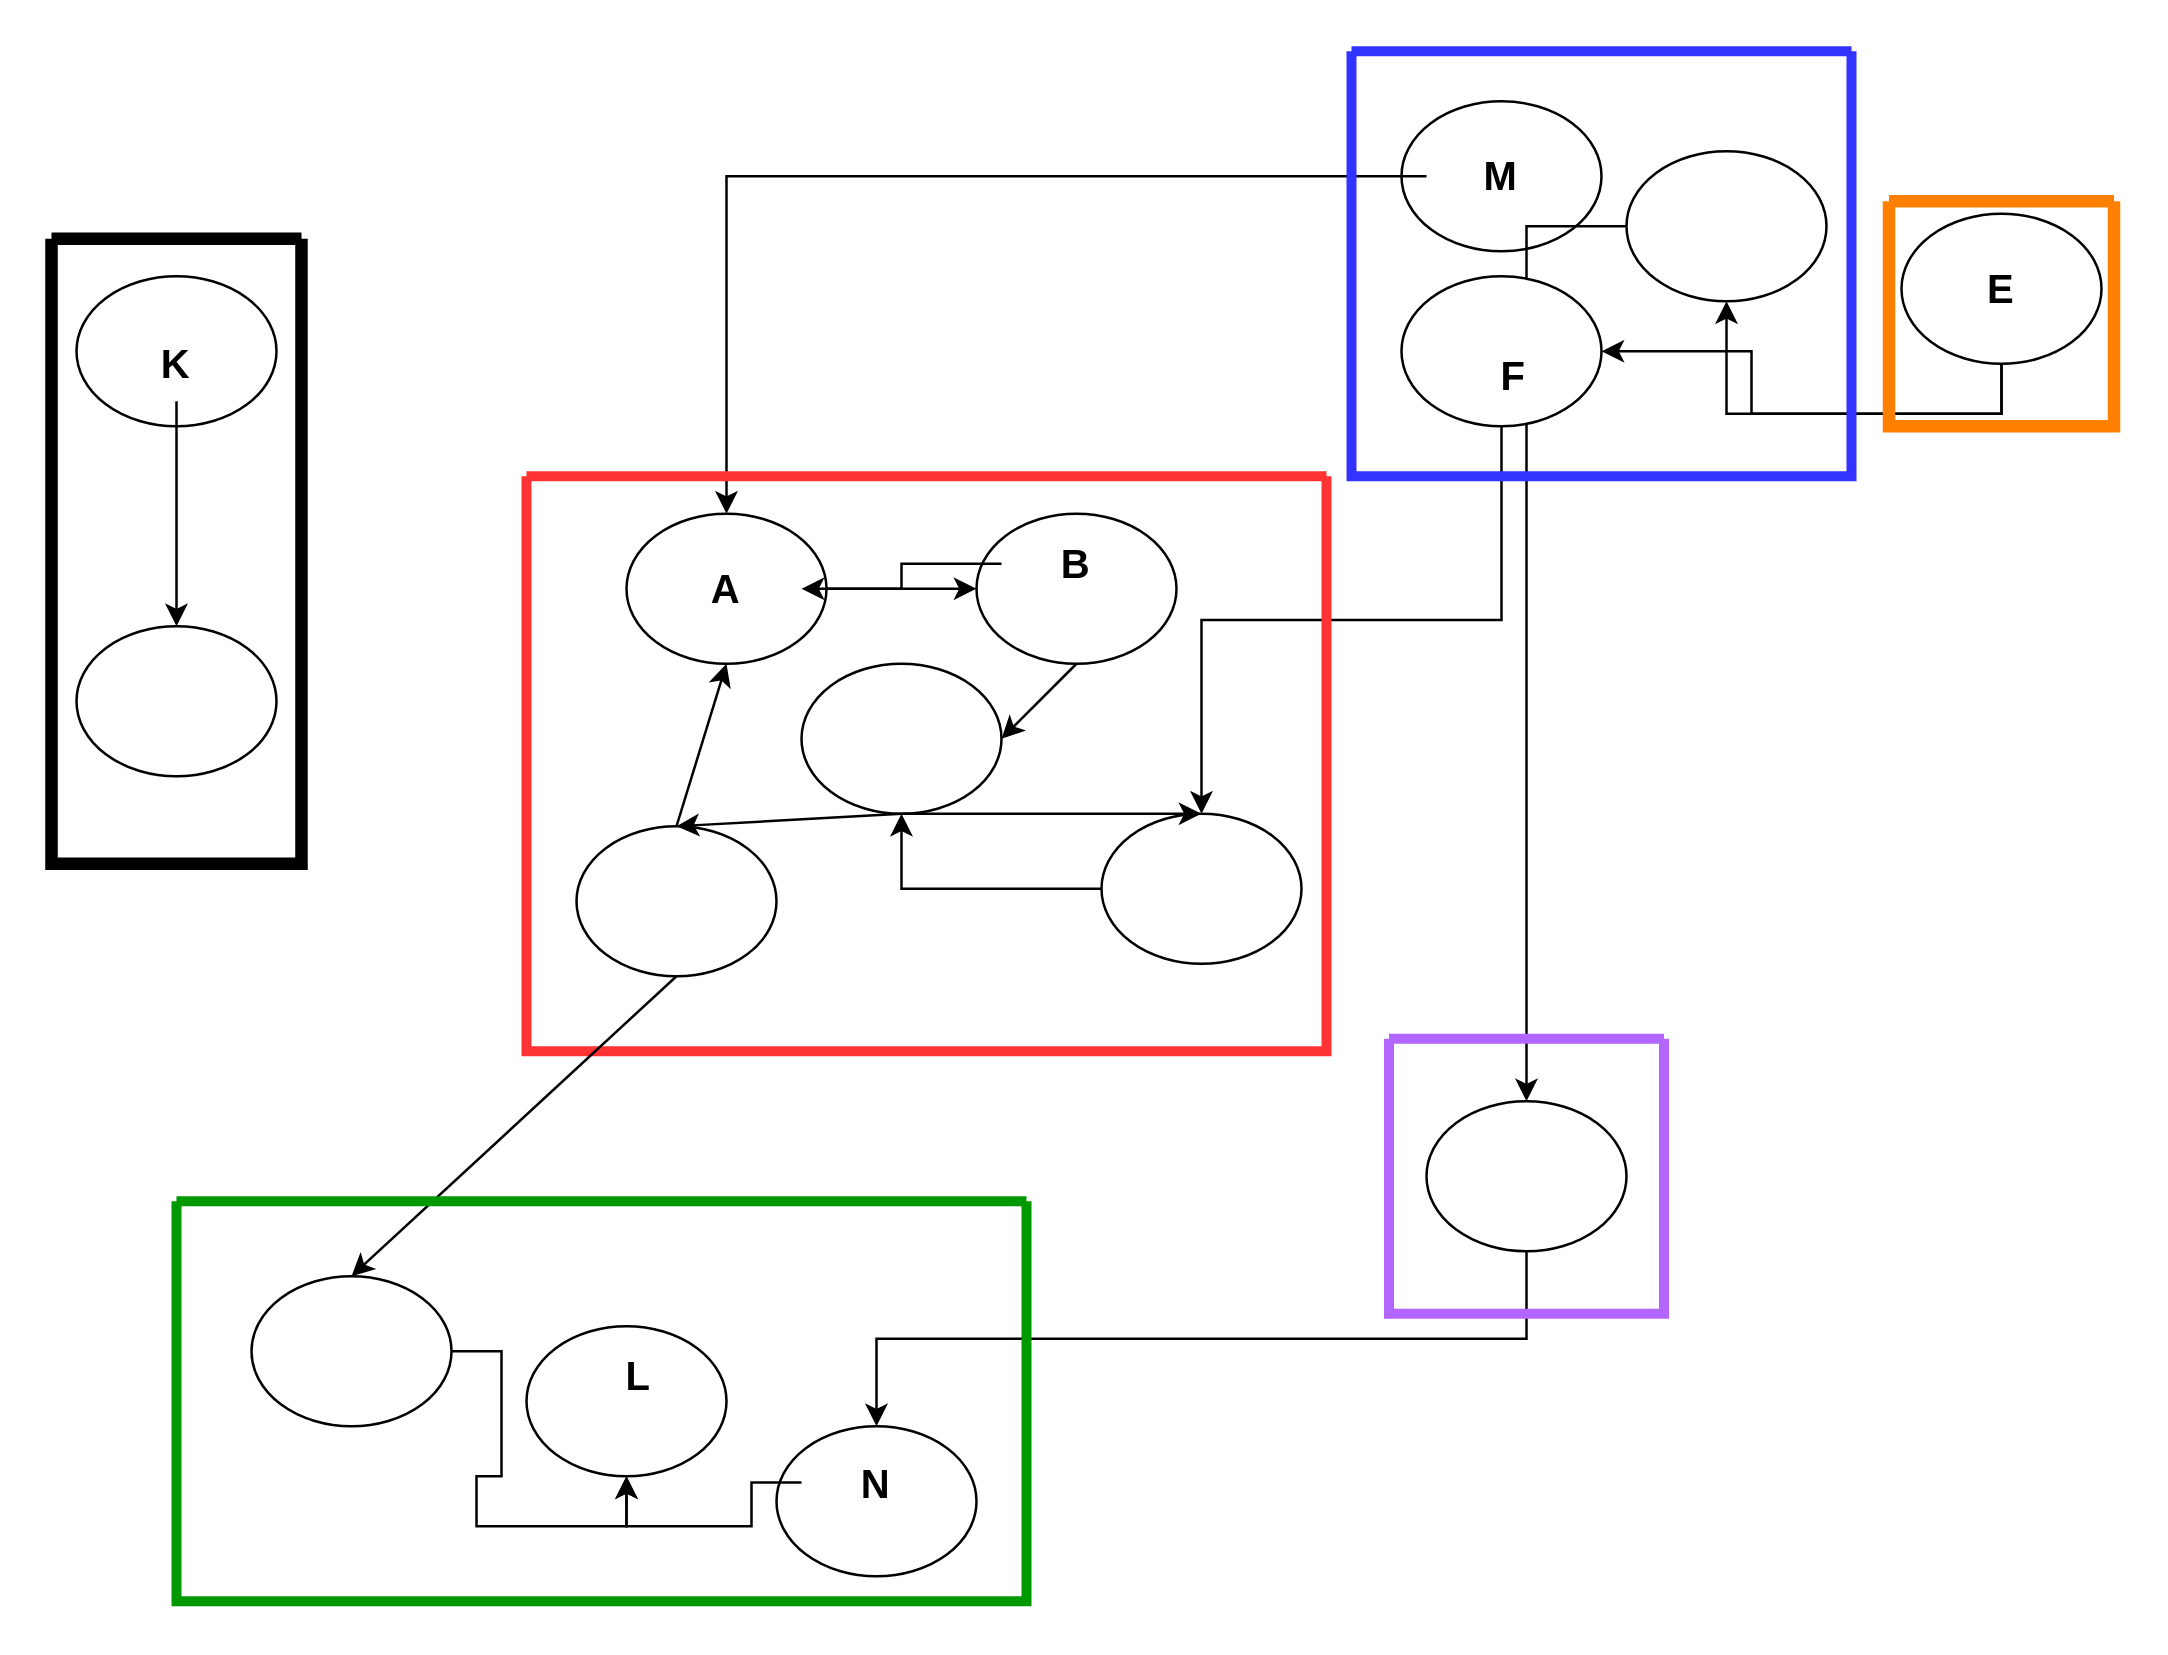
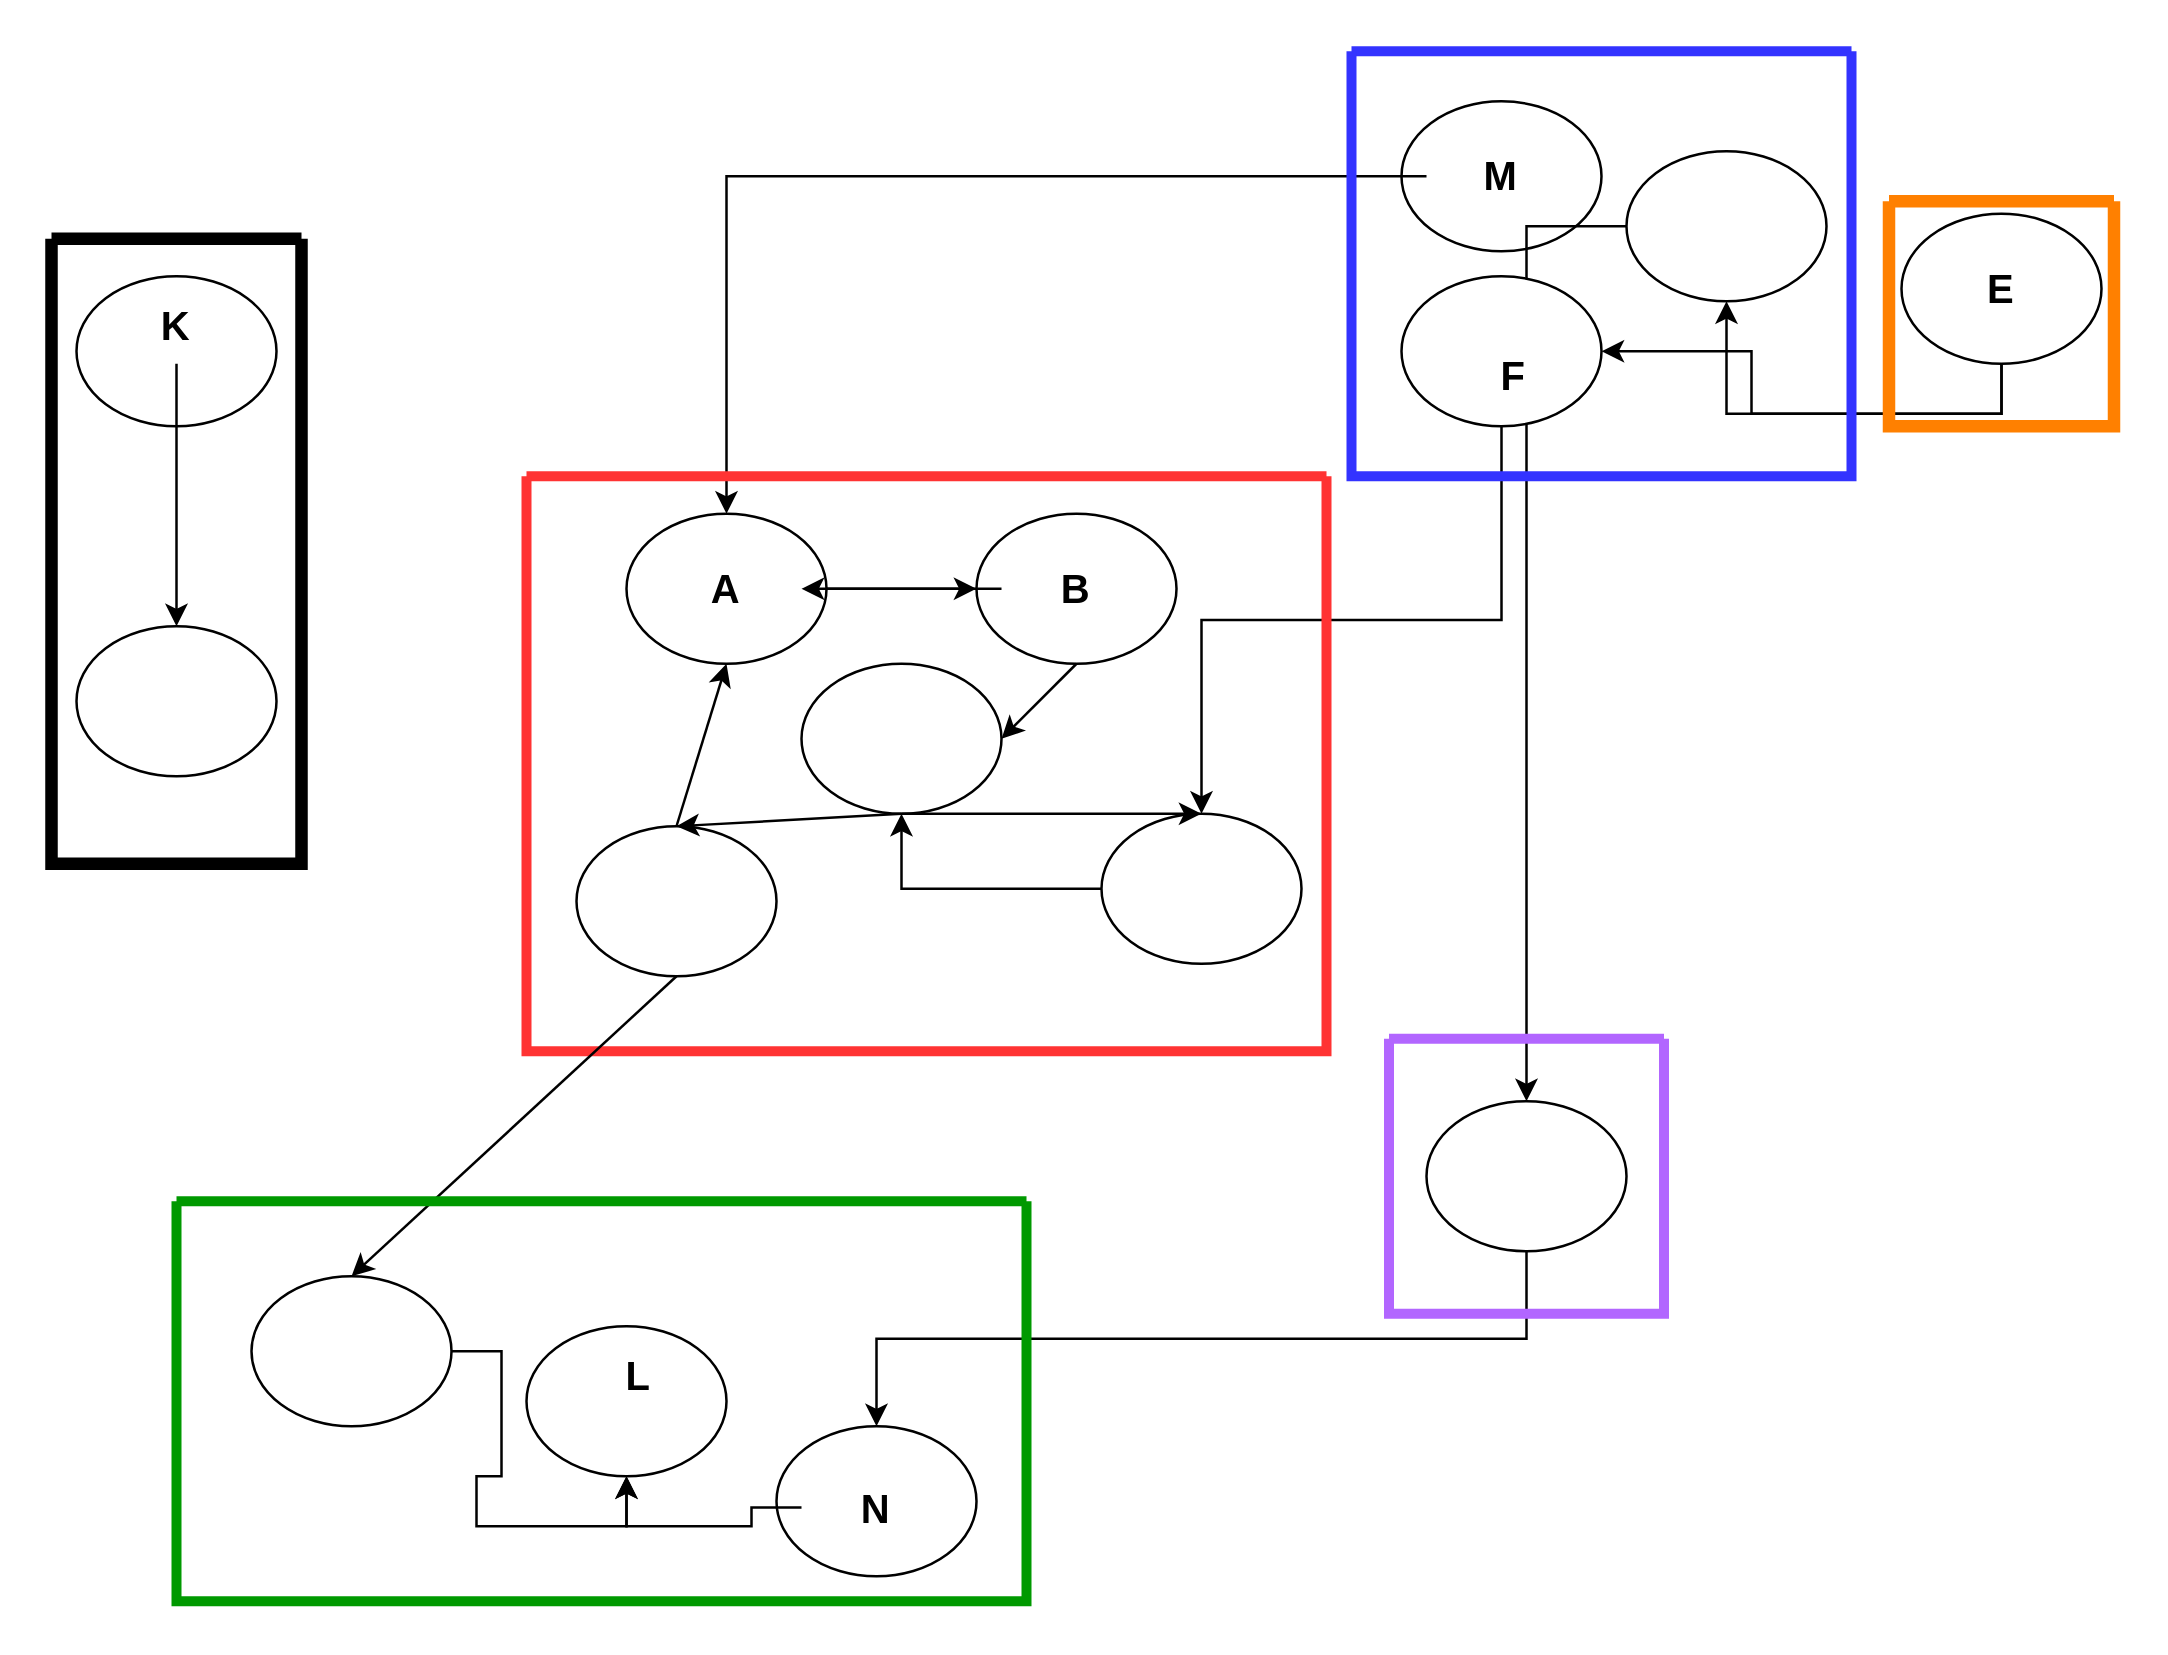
node "K": moved (176, 364) -> (176, 326)
node "B": moved (1076, 564) -> (1076, 589)
node "N": moved (876, 1483) -> (876, 1508)
